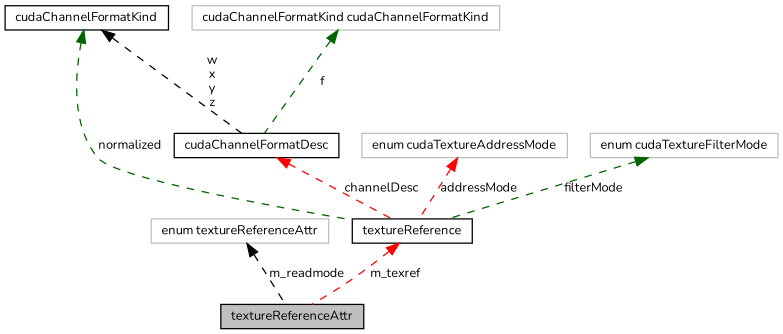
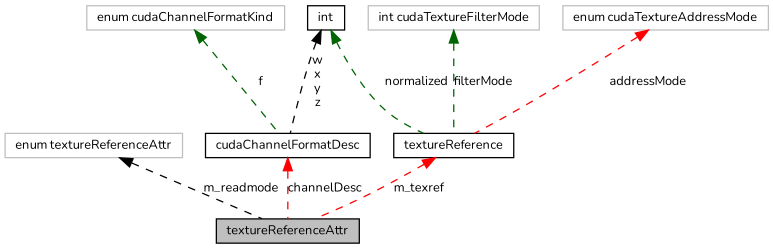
node "cudaChannelFormatKind": label "cudaChannelFormatKind" -> "int"
node "cudaChannelFormatKind cudaChannelFormatKind": label "cudaChannelFormatKind cudaChannelFormatKind" -> "enum cudaChannelFormatKind"
node "enum cudaTextureFilterMode": label "enum cudaTextureFilterMode" -> "int cudaTextureFilterMode"
edge "textureReference" -> "cudaChannelFormatDesc": now "textureReferenceAttr" -> "cudaChannelFormatDesc"
